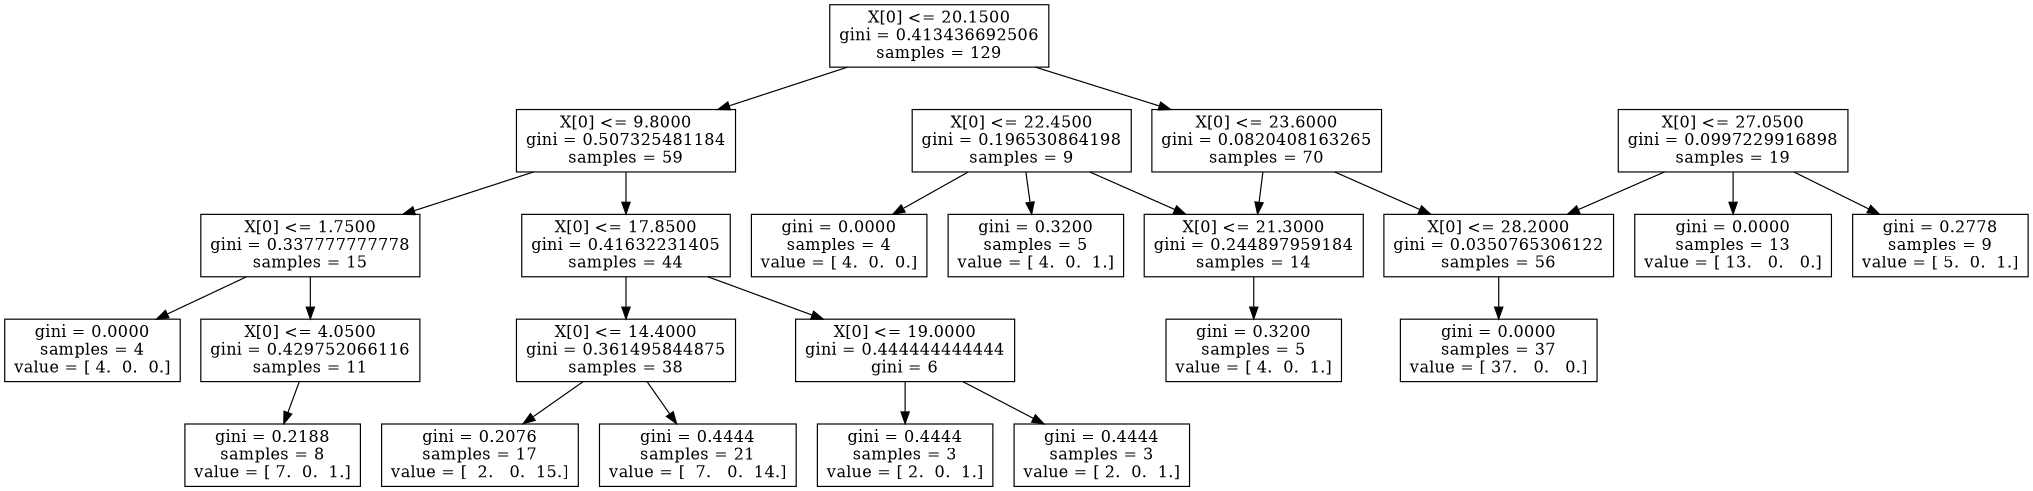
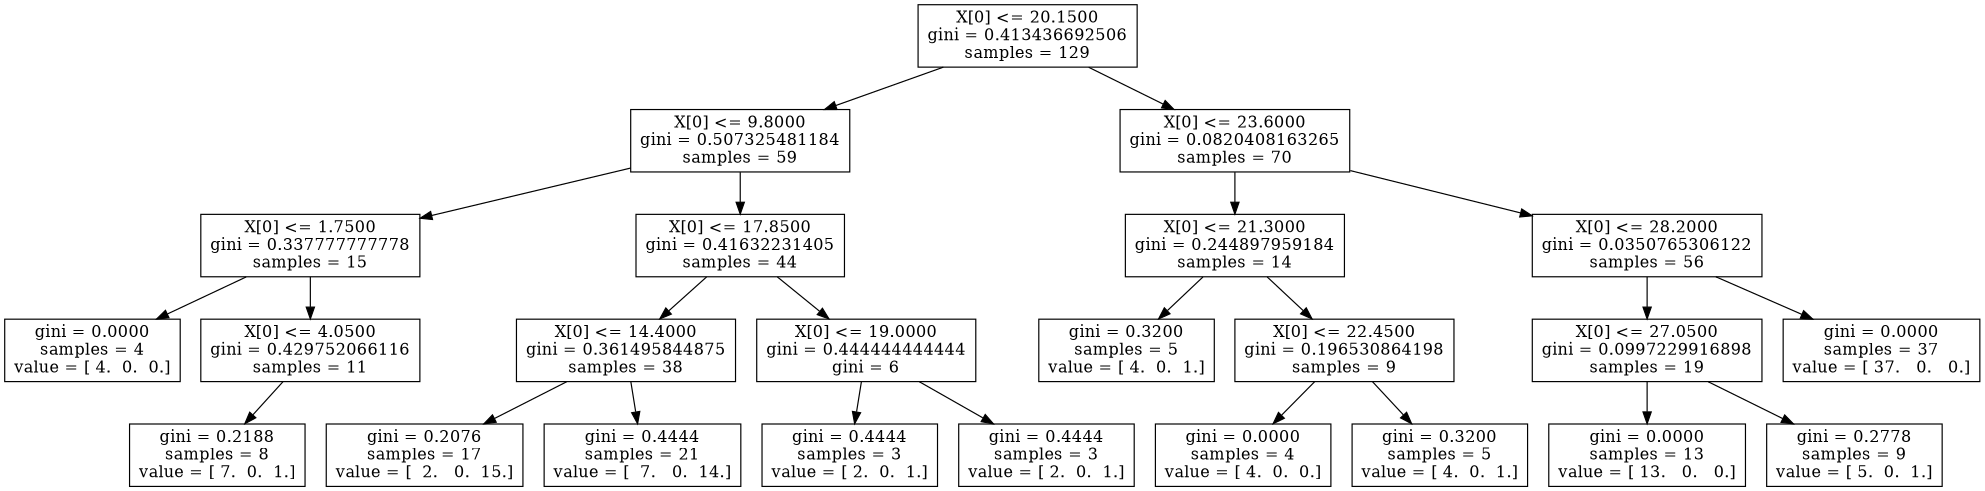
edge "X[0] <= 22.4500 gini = 0.196530864198 samples = 9" -> "X[0] <= 21.3000 gini = 0.244897959184 samples = 14": reversed
edge "X[0] <= 27.0500 gini = 0.0997229916898 samples = 19" -> "X[0] <= 28.2000 gini = 0.0350765306122 samples = 56": reversed
